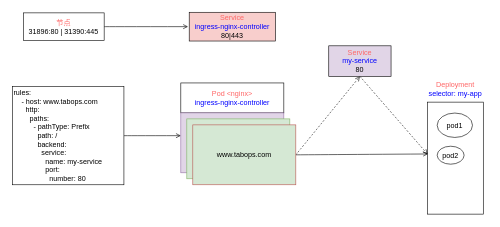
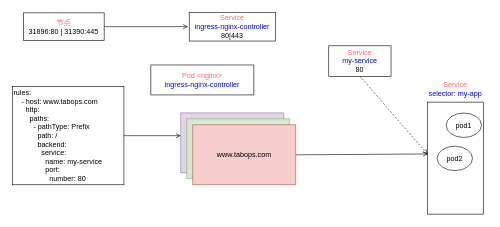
node "Service ingress-nginx-controller 80|443": fillcolor #f8cecc -> #ffffff
node "Service my-service 80": fillcolor #e1d5e7 -> #ffffff
node "Deployment selector: my-app": label "Deployment selector: my-app" -> "Service selector: my-app"
node "Pod <nginx> ingress-nginx-controller": moved (233, 98) -> (203, 80)
edge "www.tabops.com" -> "Service my-service 80": removed
node "pod1": moved (455, 125) -> (464, 125)
node "www.tabops.com": fillcolor #d5e8d4 -> #f8cecc
node "pod2": size 27x18 -> 35x24
